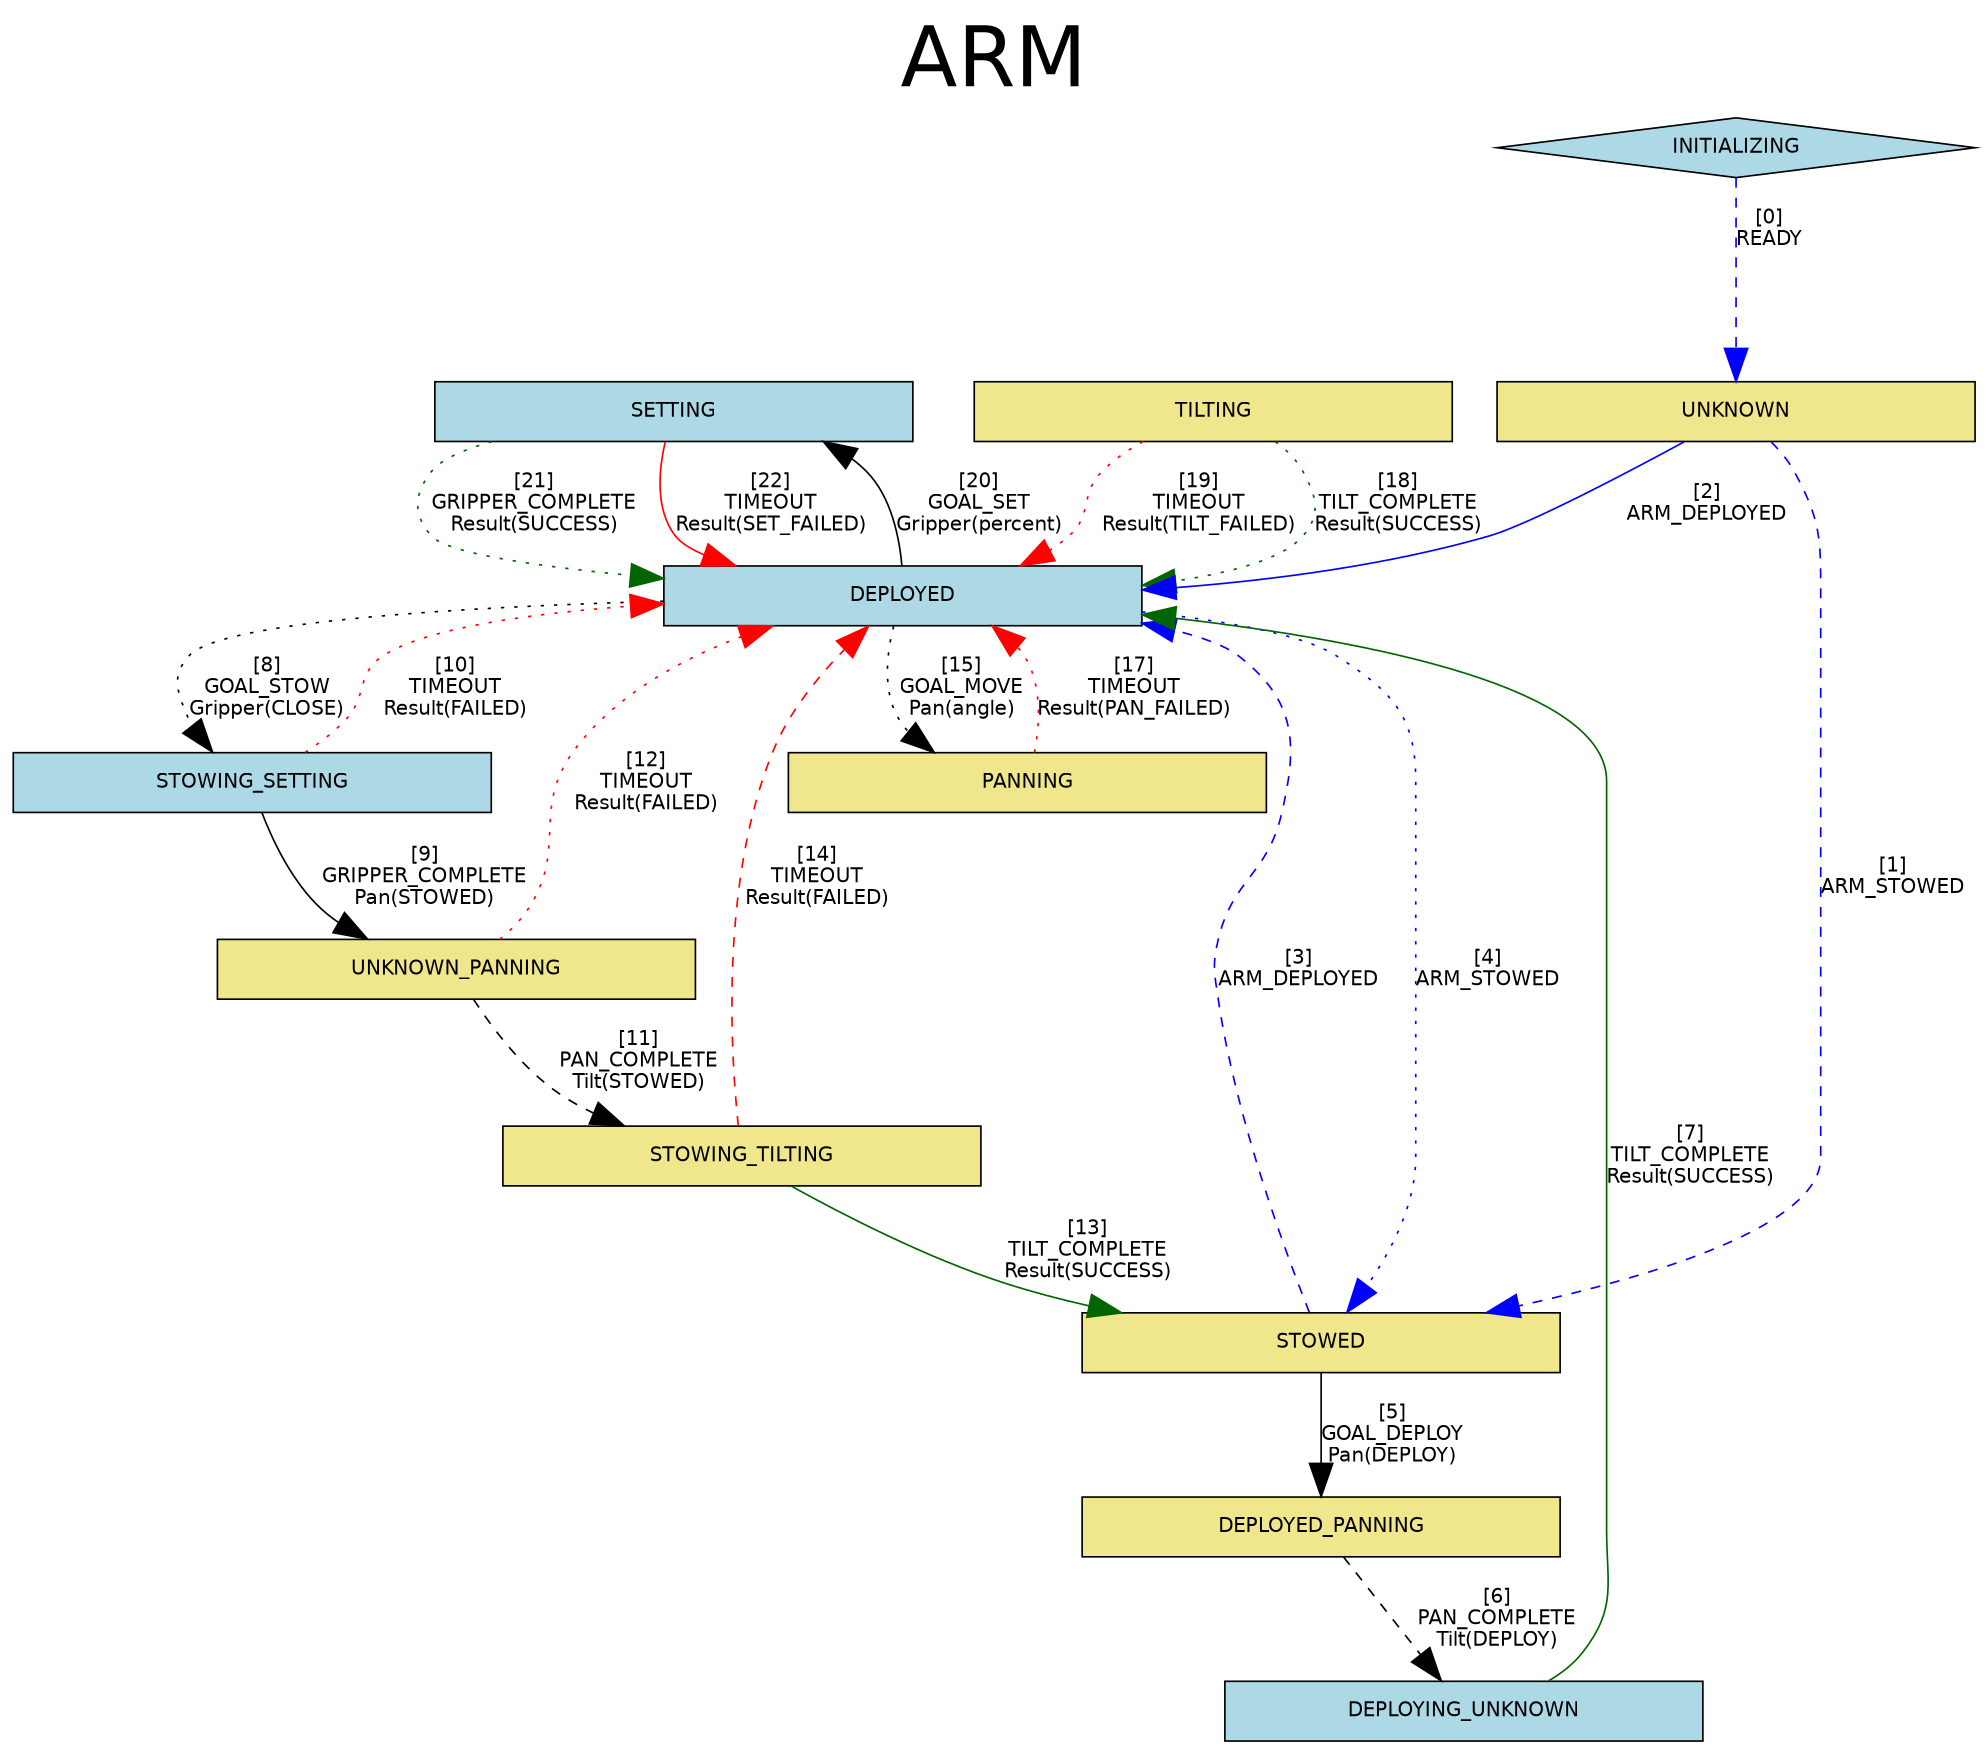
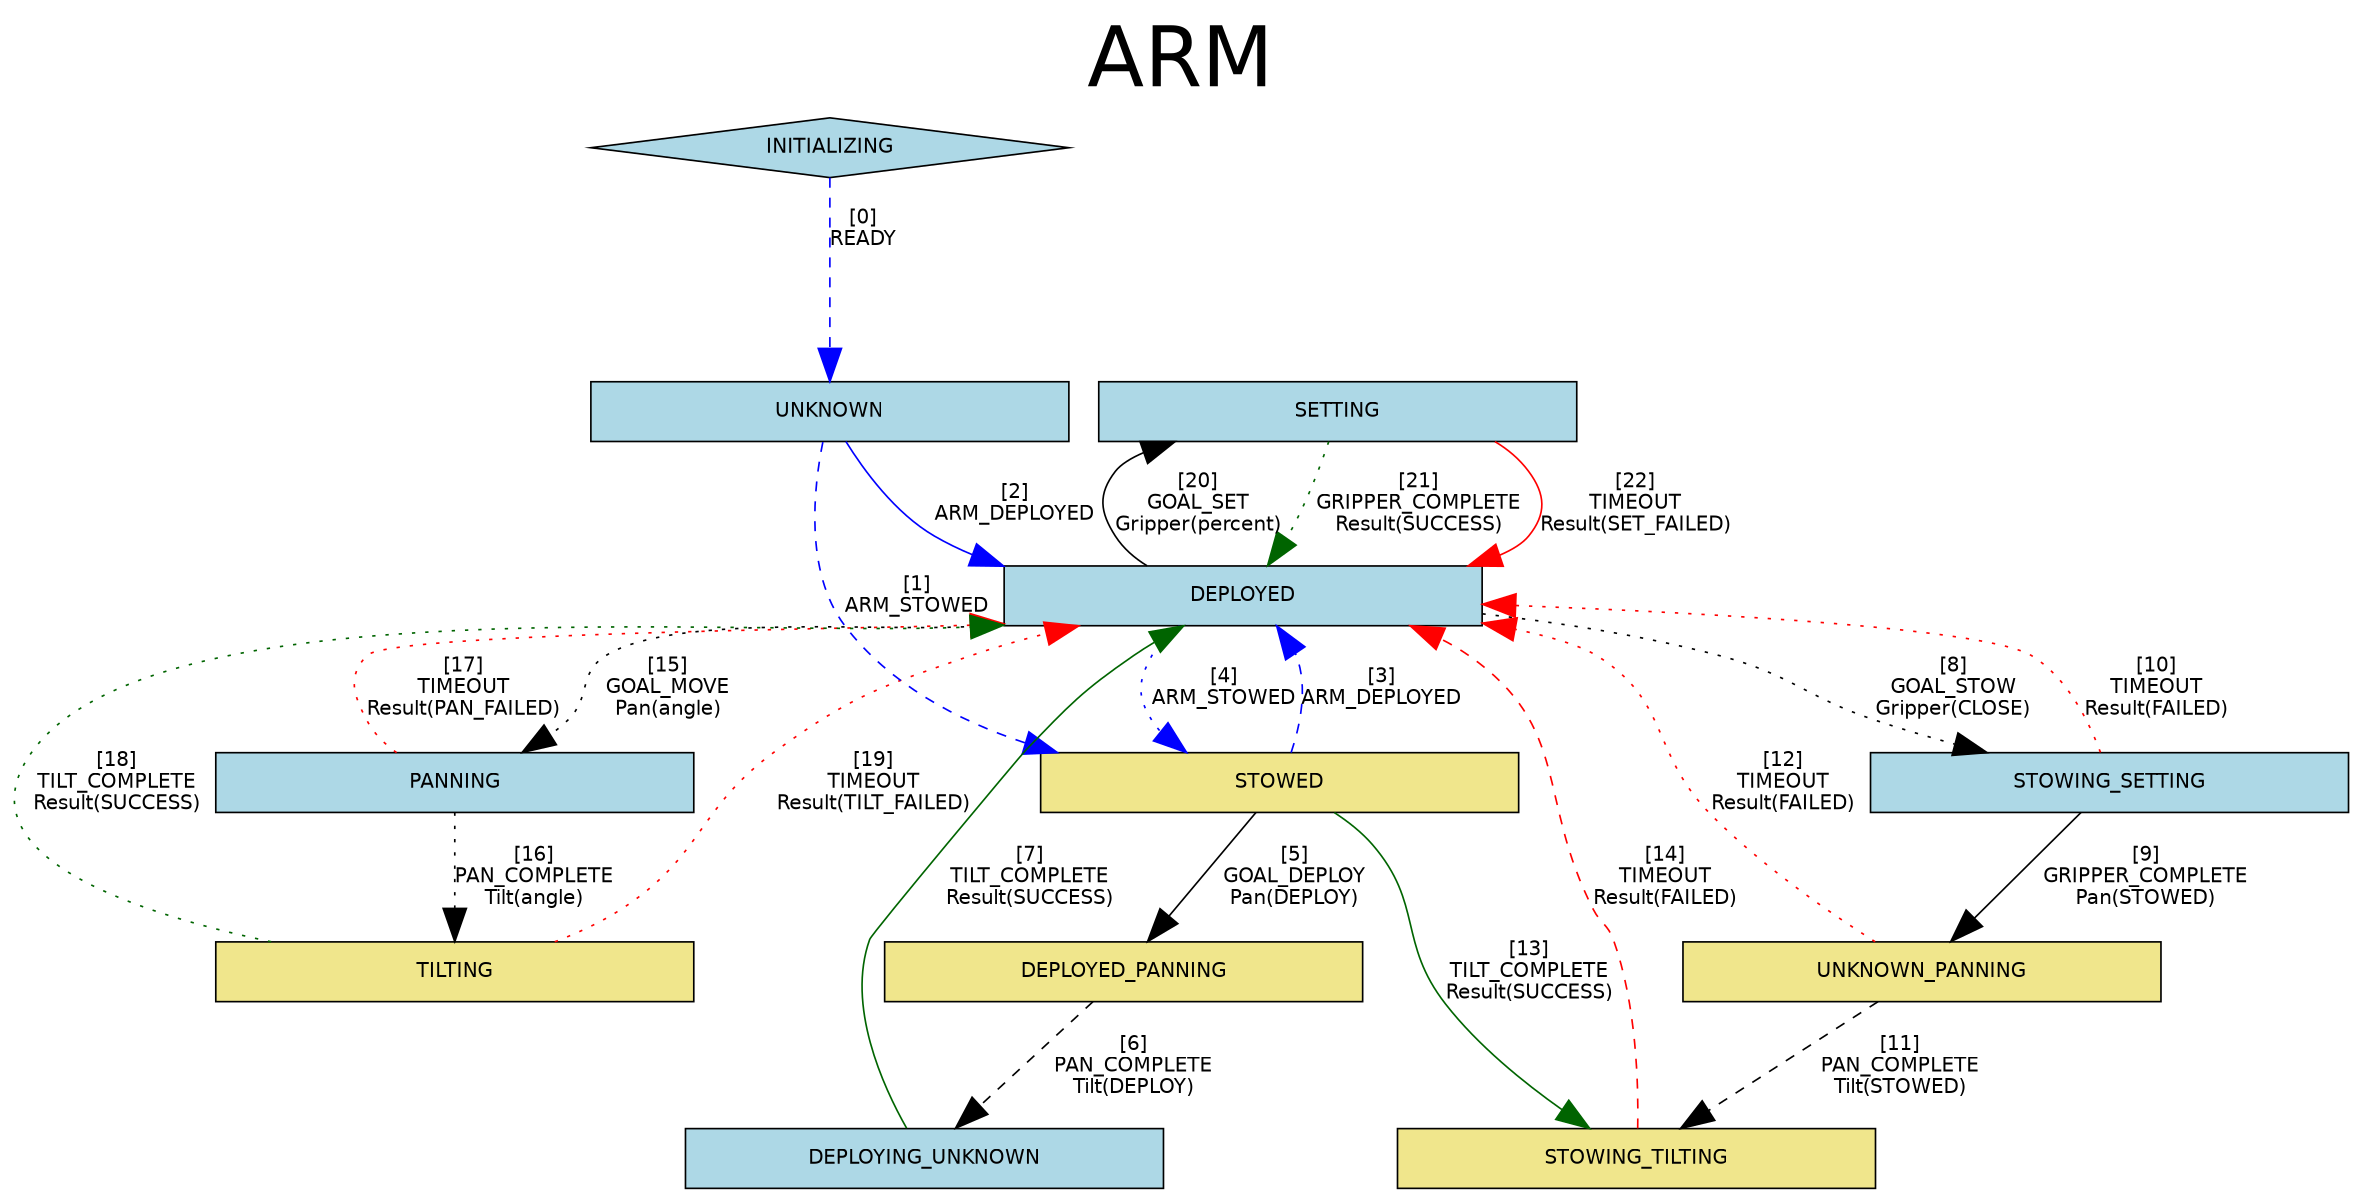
node "UNKNOWN": fillcolor khaki -> lightblue
node "PANNING": fillcolor khaki -> lightblue
edge "PANNING" -> "TILTING": added, label "[16] PAN_COMPLETE Tilt(angle)"
edge "STOWING_TILTING" -> "STOWED": reversed
